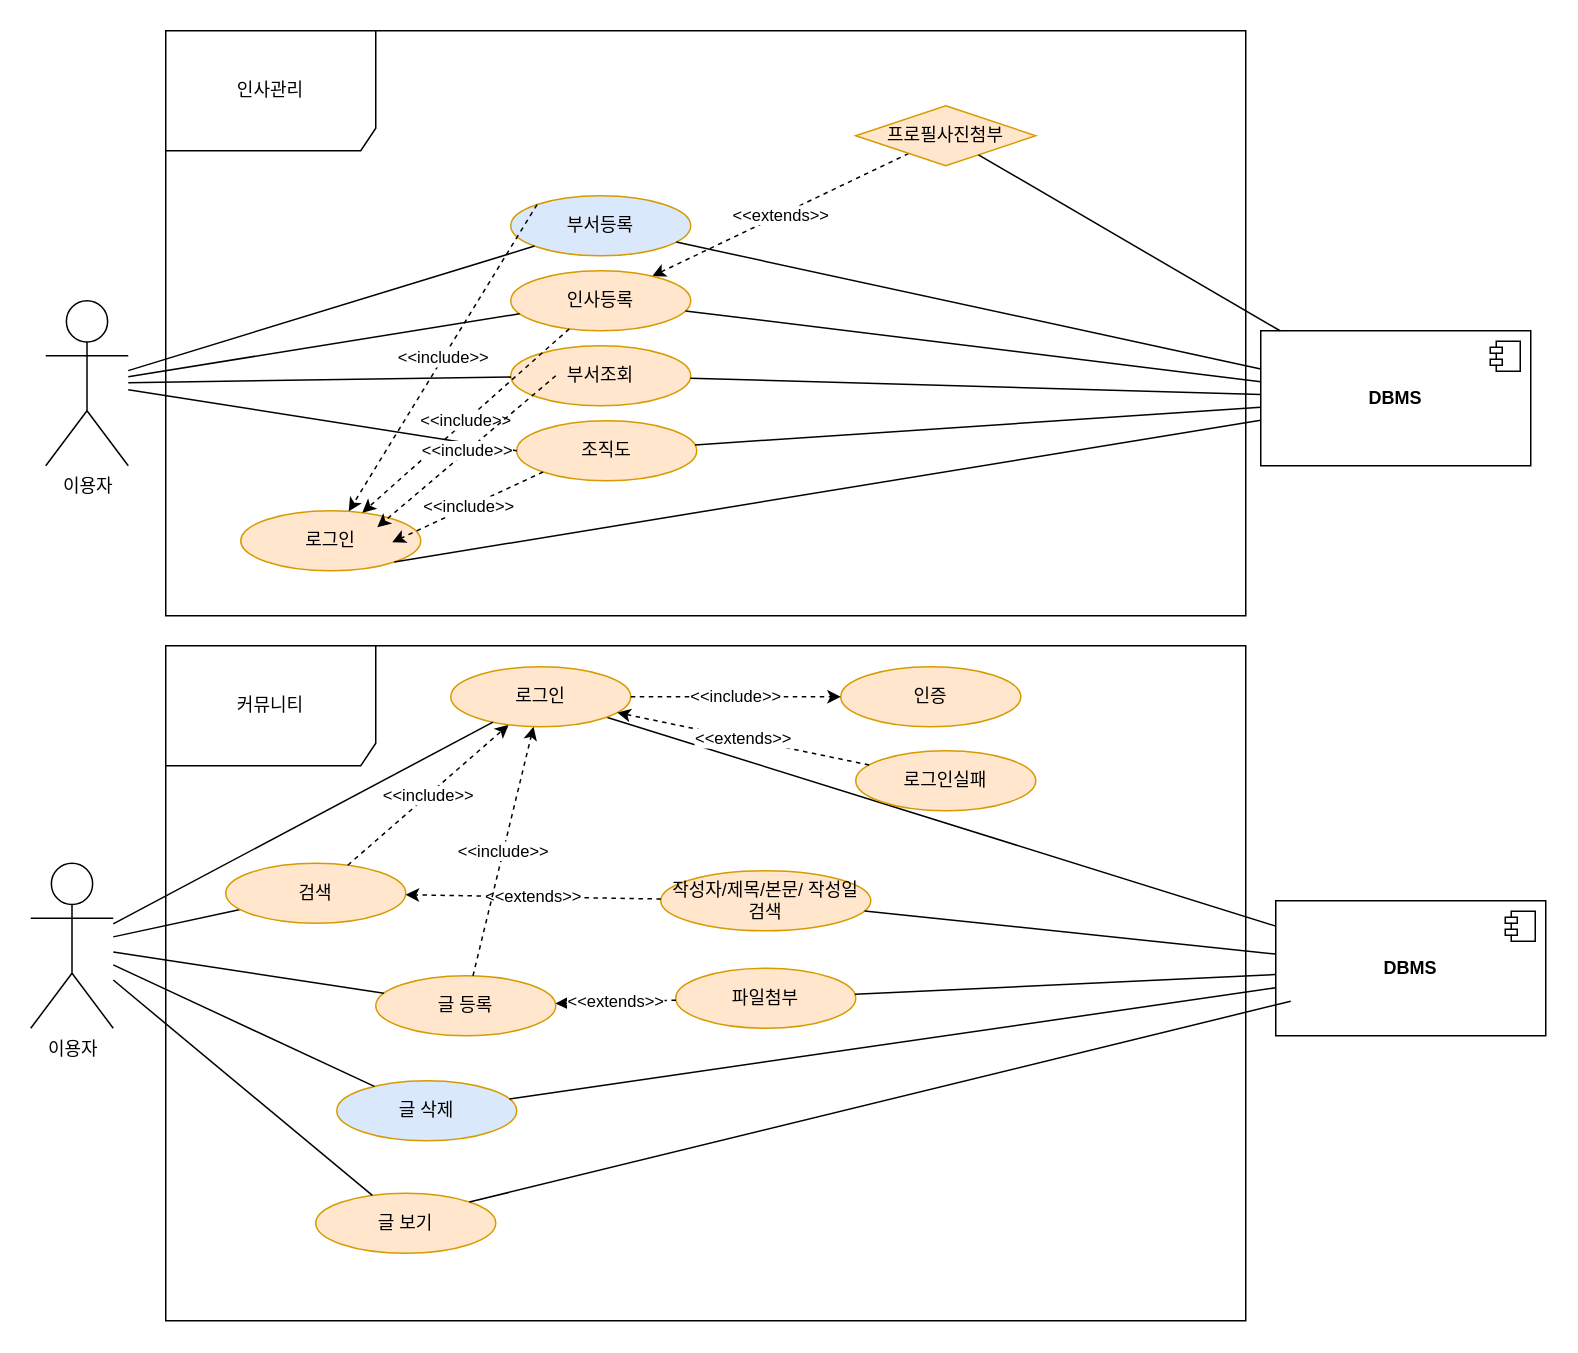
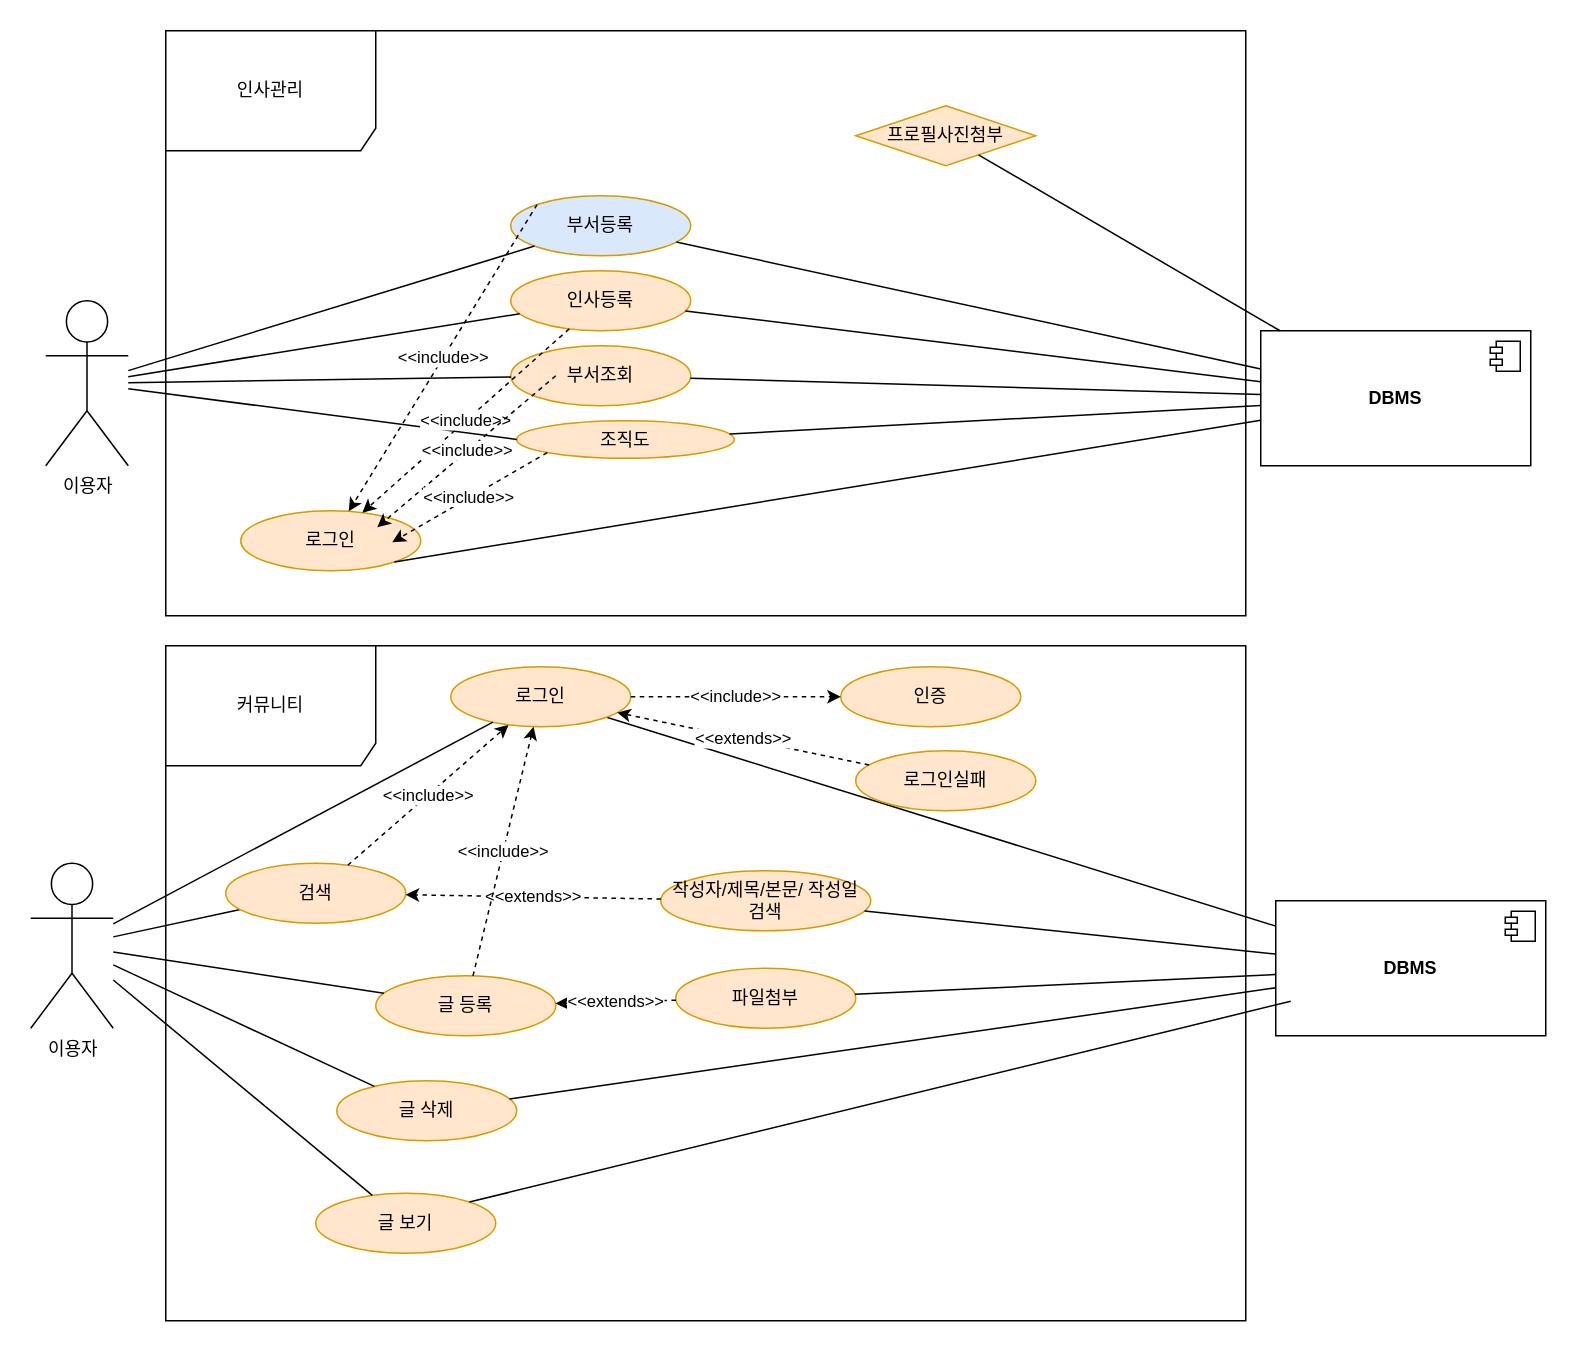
edge "프로필사진첨부" -> "인사등록": removed, label "<<extends>>"
node "조직도": size 180x60 -> 218x38
node "글 삭제": fillcolor #dae8fc -> #ffe6cc
